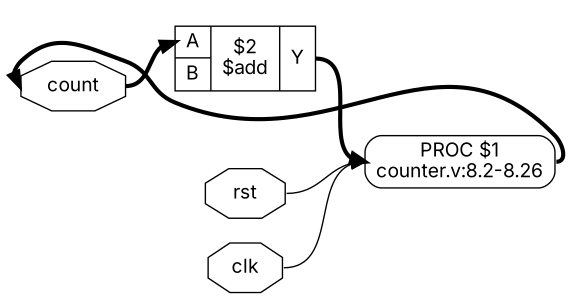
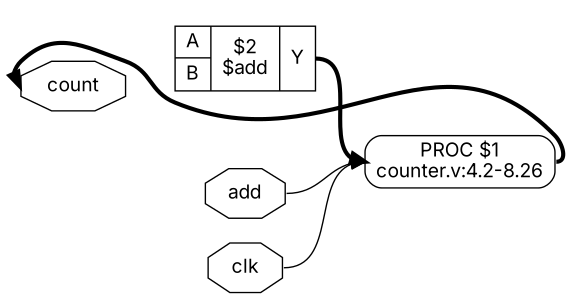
edge "count" -> "A": removed
node "PROC $1 counter.v:8.2-8.26": label "PROC $1 counter.v:8.2-8.26" -> "PROC $1 counter.v:4.2-8.26"
node "rst": label "rst" -> "add"
